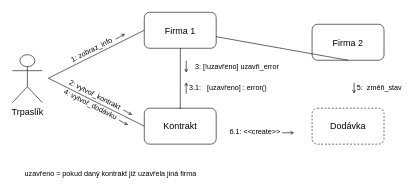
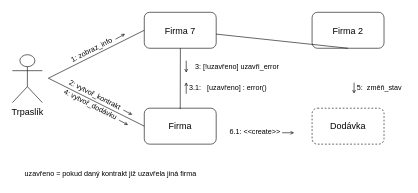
node "Firma 1": label "Firma 1" -> "Firma 7"
node "Firma 2": moved (348, 42) -> (348, 30)
node "Kontrakt": label "Kontrakt" -> "Firma"
